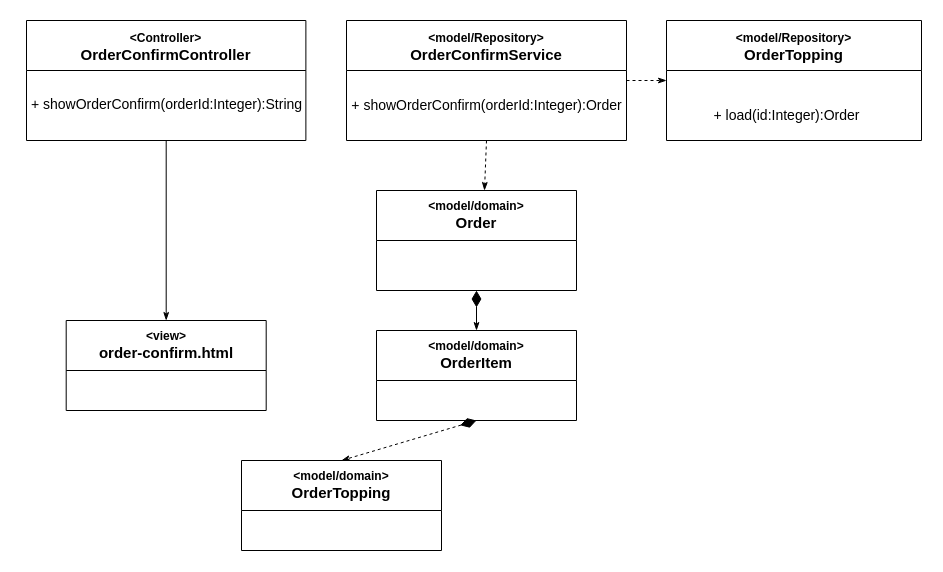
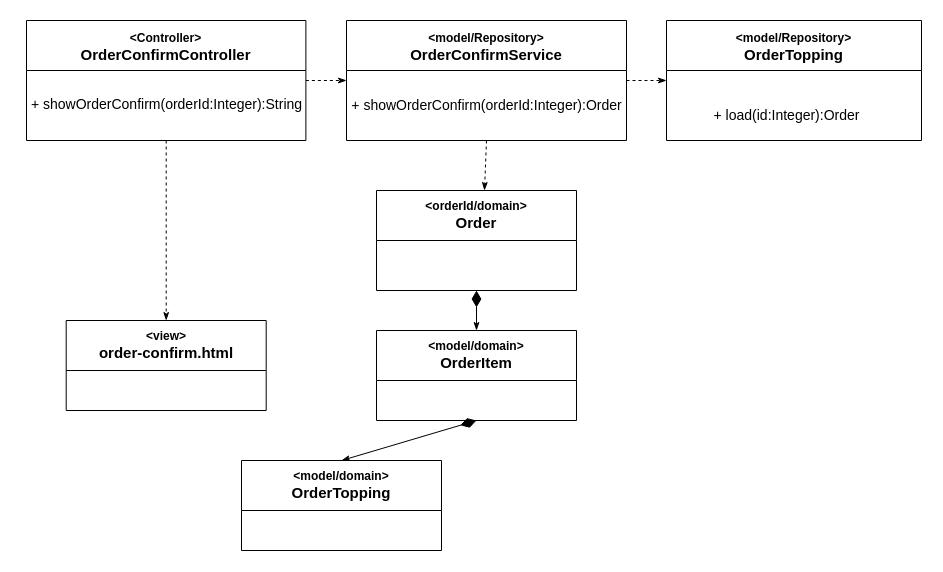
edge "<Controller> OrderConfirmController" -> "<model/Repository> OrderConfirmService": added
node "<model/domain>Order": label "<model/domain>Order" -> "<orderId/domain>Order"
edge "<Controller> OrderConfirmController" -> "<view> order-confirm.html": style solid -> dashed
edge "<model/domain>OrderItem" -- "<model/domain>OrderTopping": style dashed -> solid
